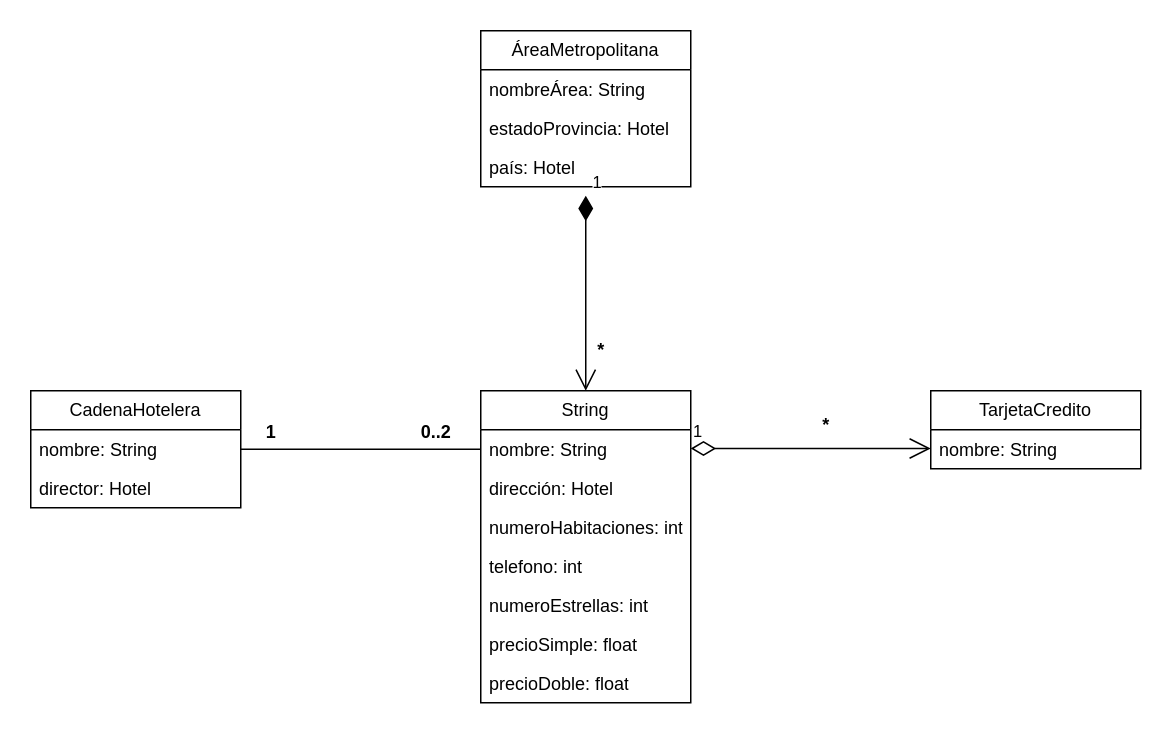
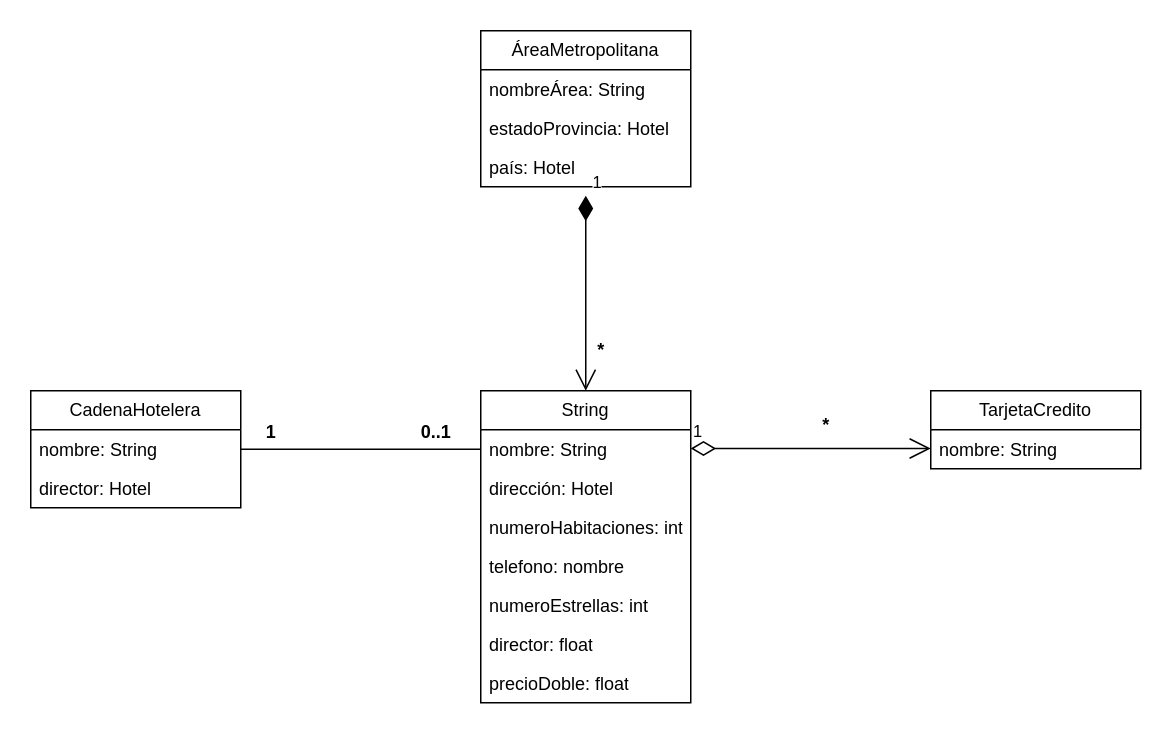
node "0..2": label "0..2" -> "0..1"
node "telefono: int": label "telefono: int" -> "telefono: nombre"
node "precioSimple: float": label "precioSimple: float" -> "director: float"
